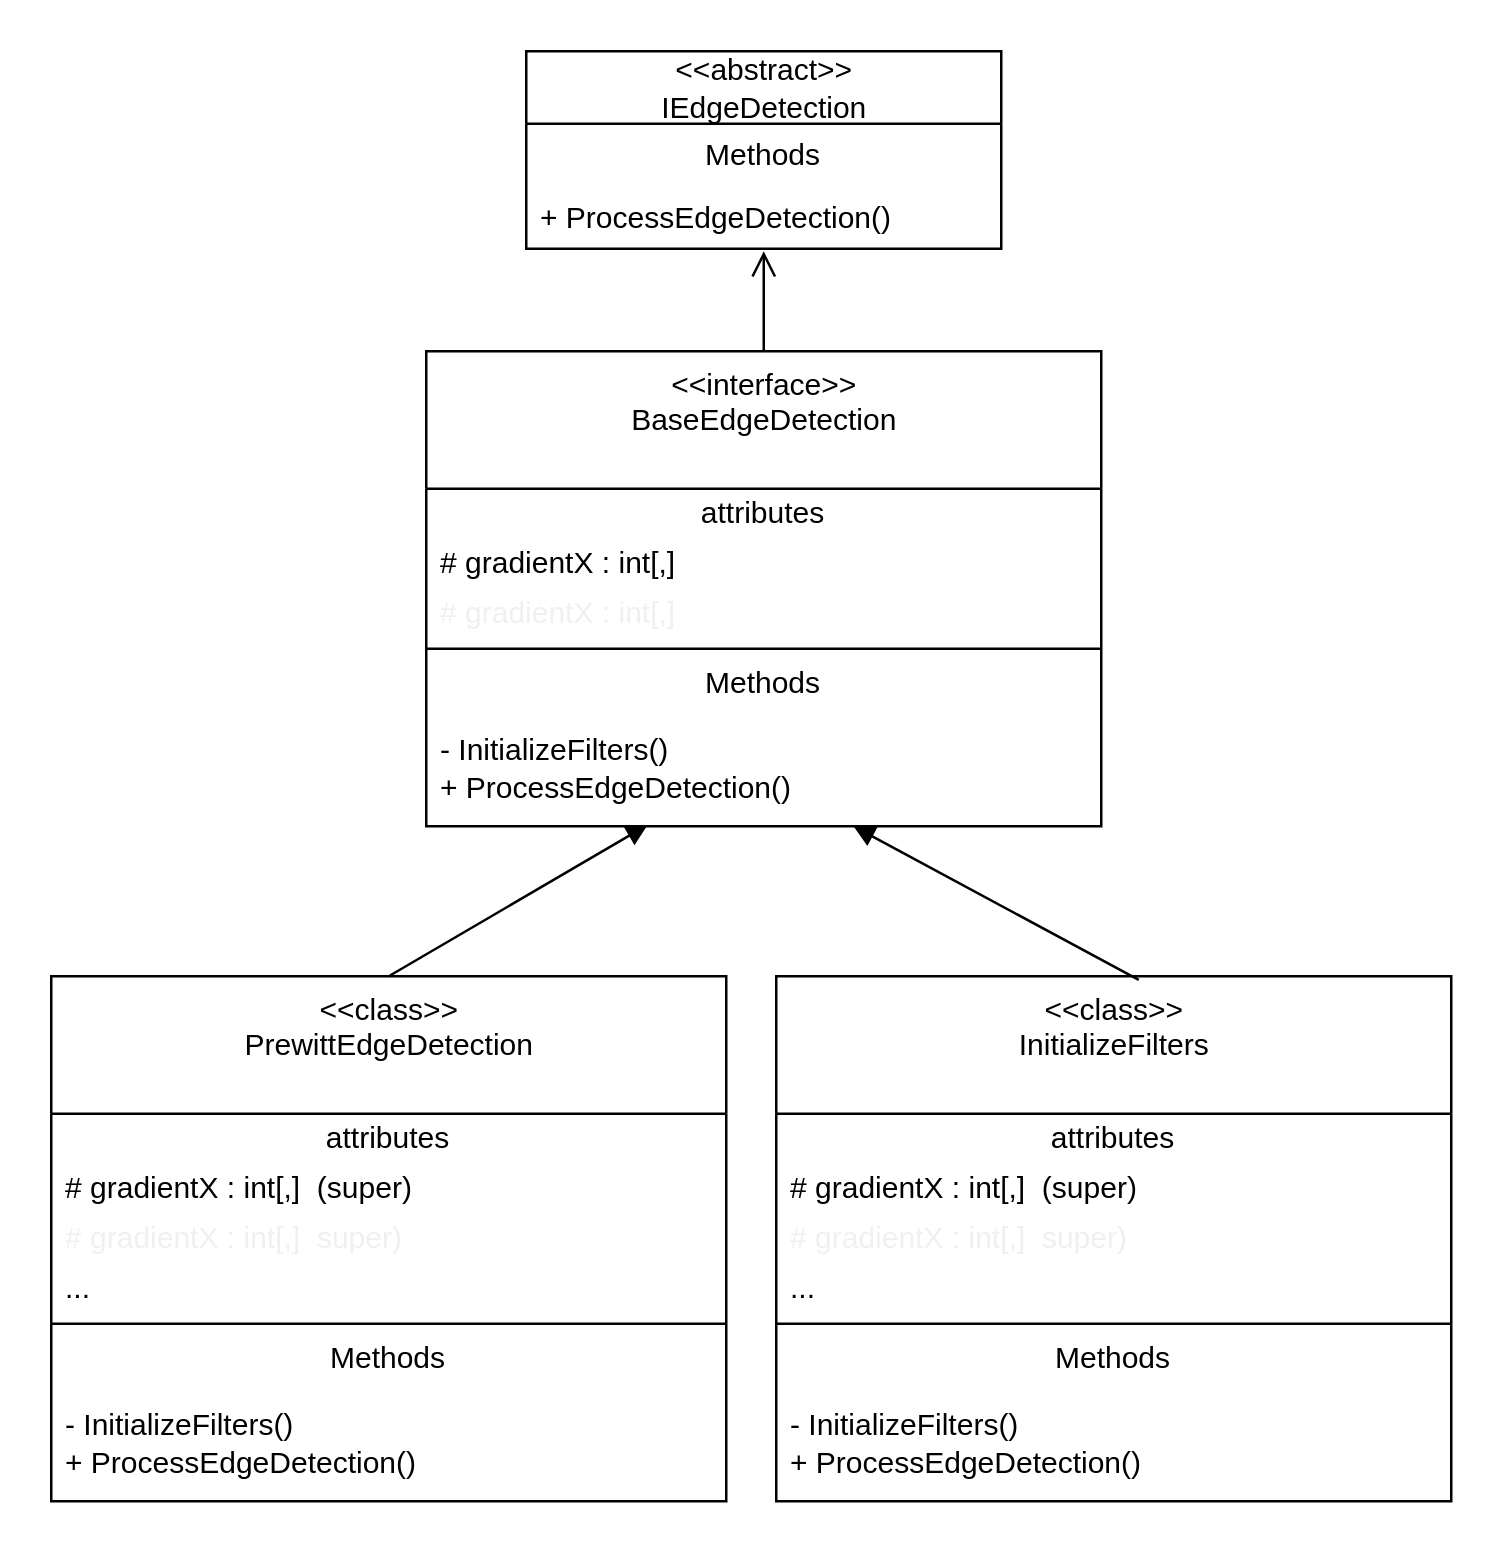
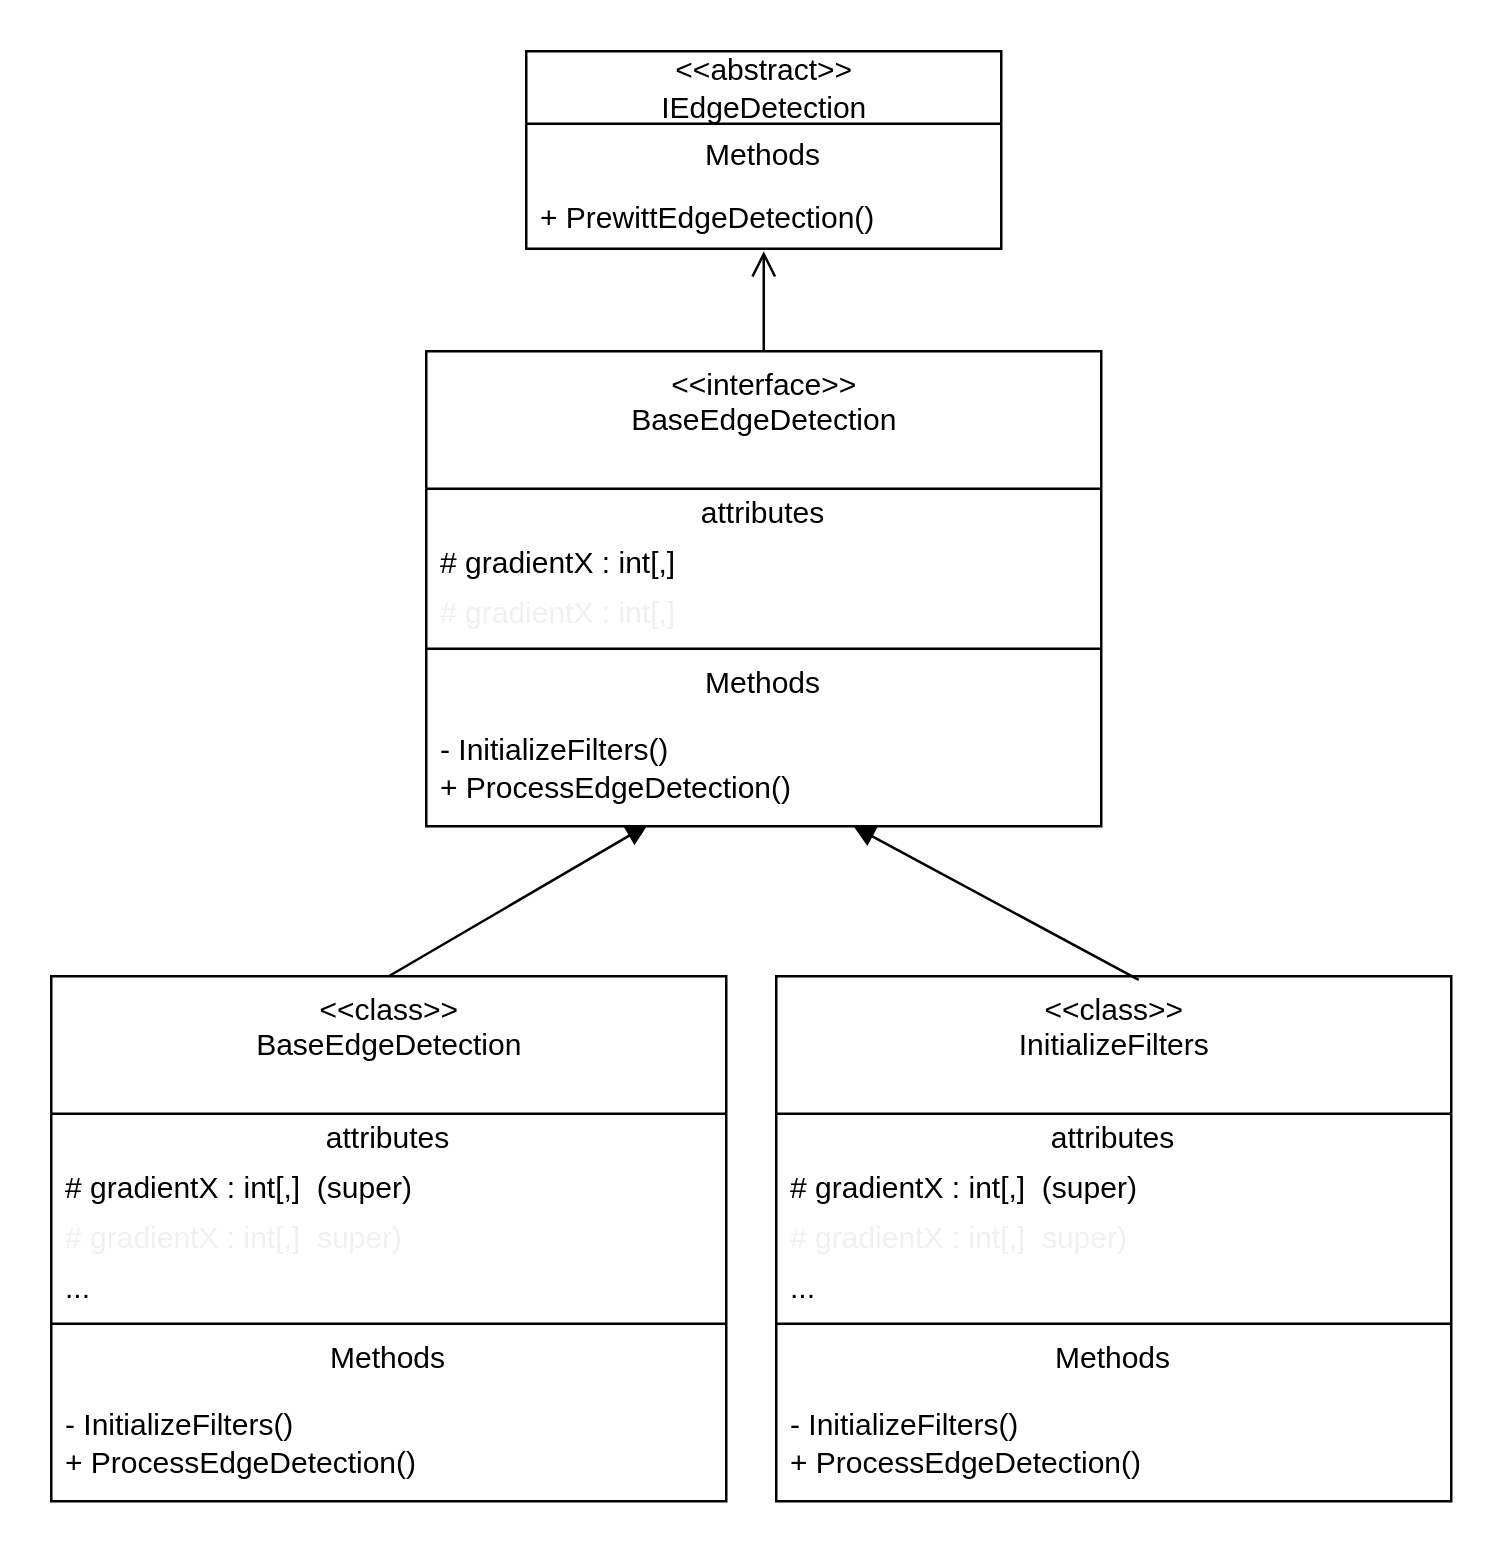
node "+ ProcessEdgeDetection()": label "+ ProcessEdgeDetection()" -> "+ PrewittEdgeDetection()"
node "<<class>> PrewittEdgeDetection": label "<<class>> PrewittEdgeDetection" -> "<<class>> BaseEdgeDetection"
